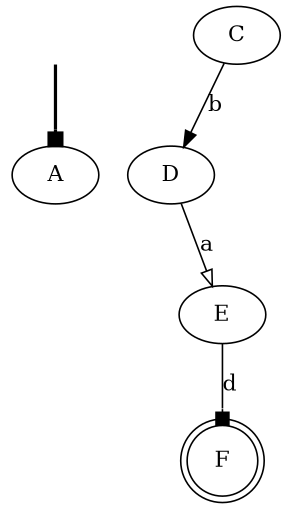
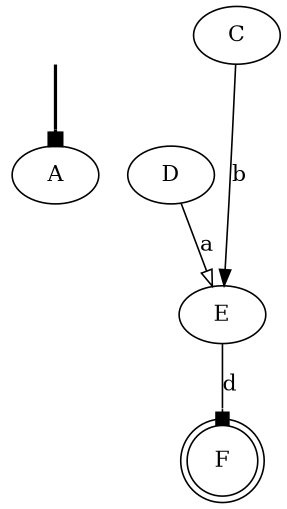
edge "C" -> "D": now "C" -> "E"
